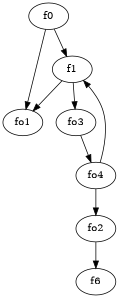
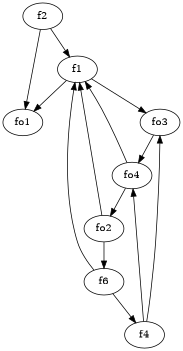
node "f0": label "f0" -> "f2"
edge "fo2" -> "f1": added
edge "f6" -> "f1": added
node "f4": added
